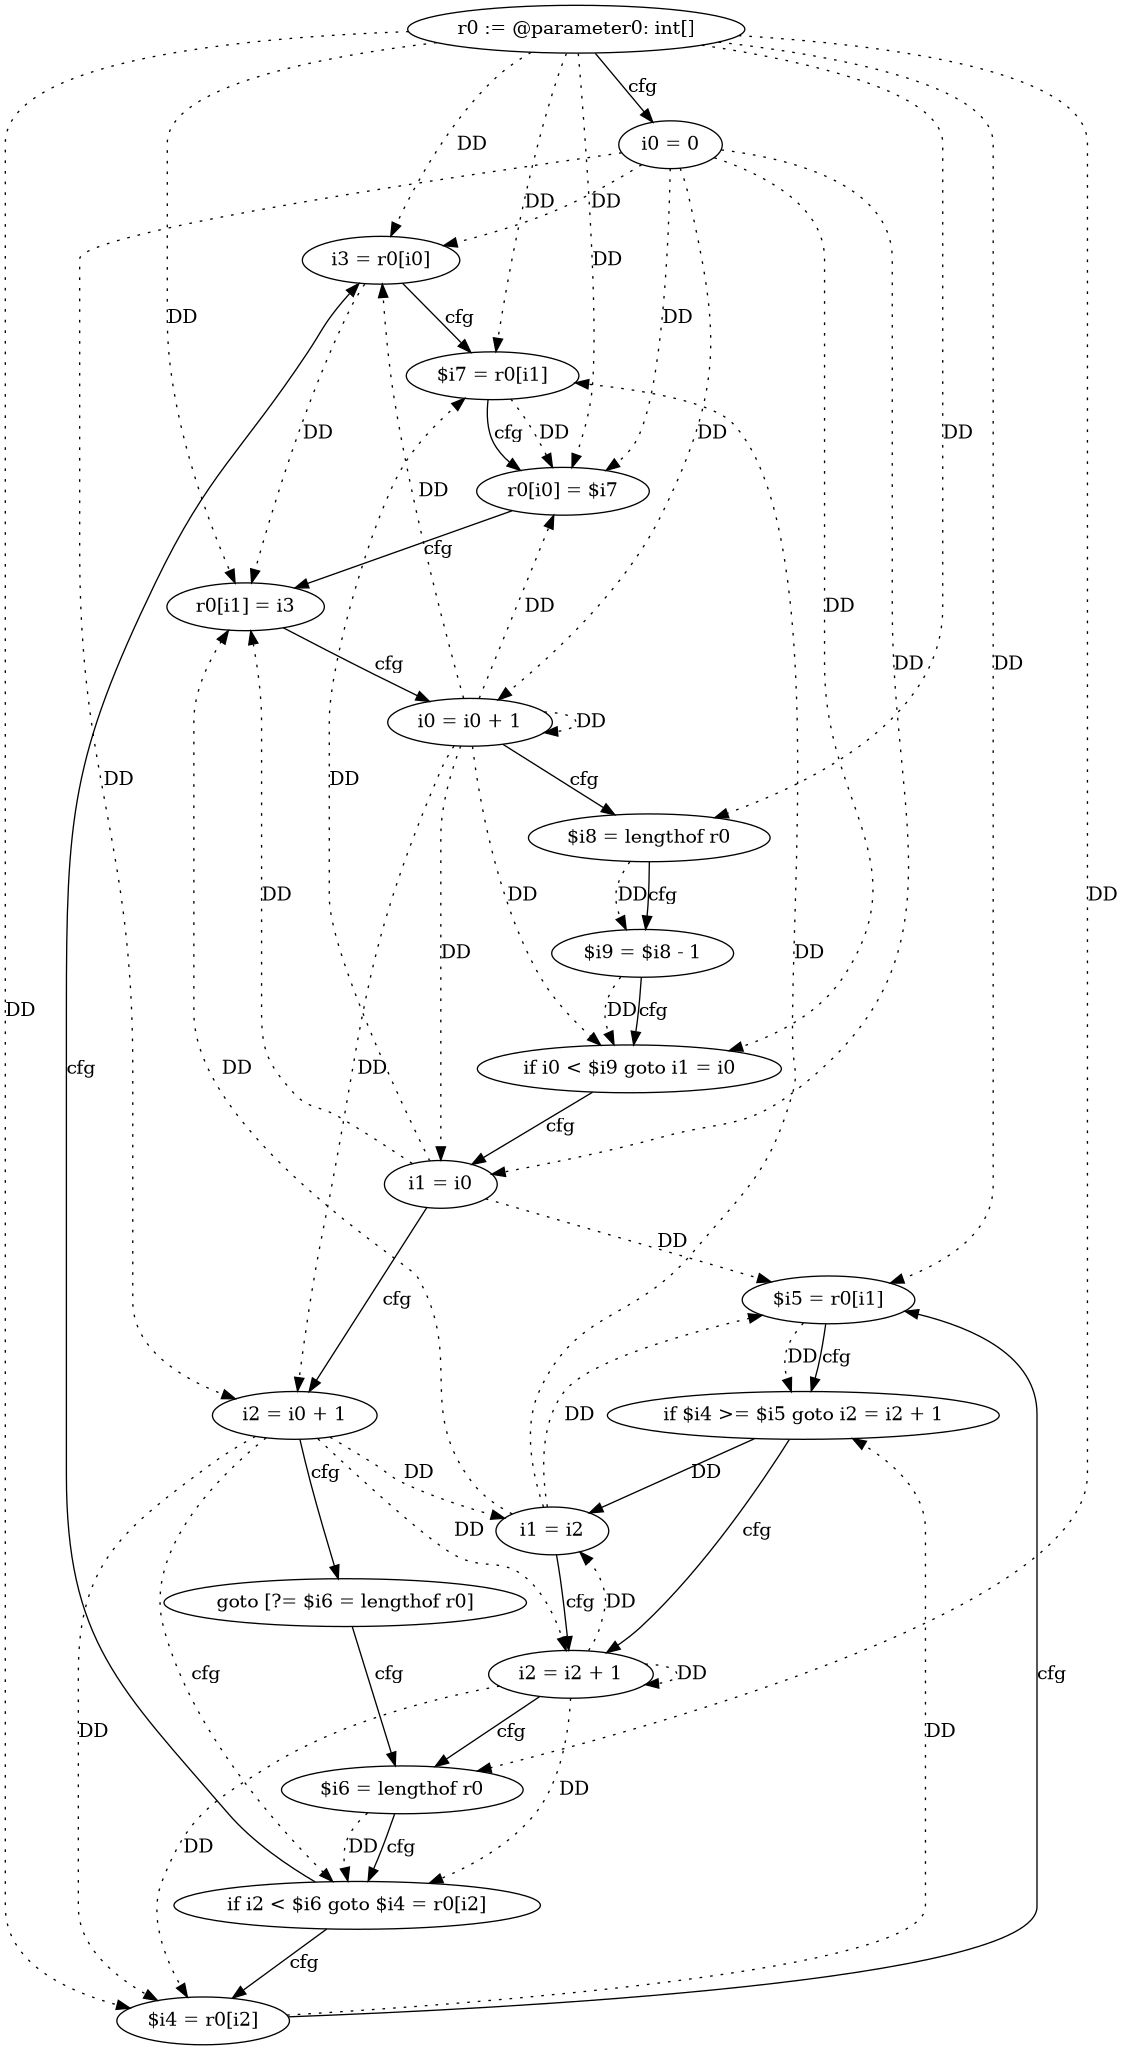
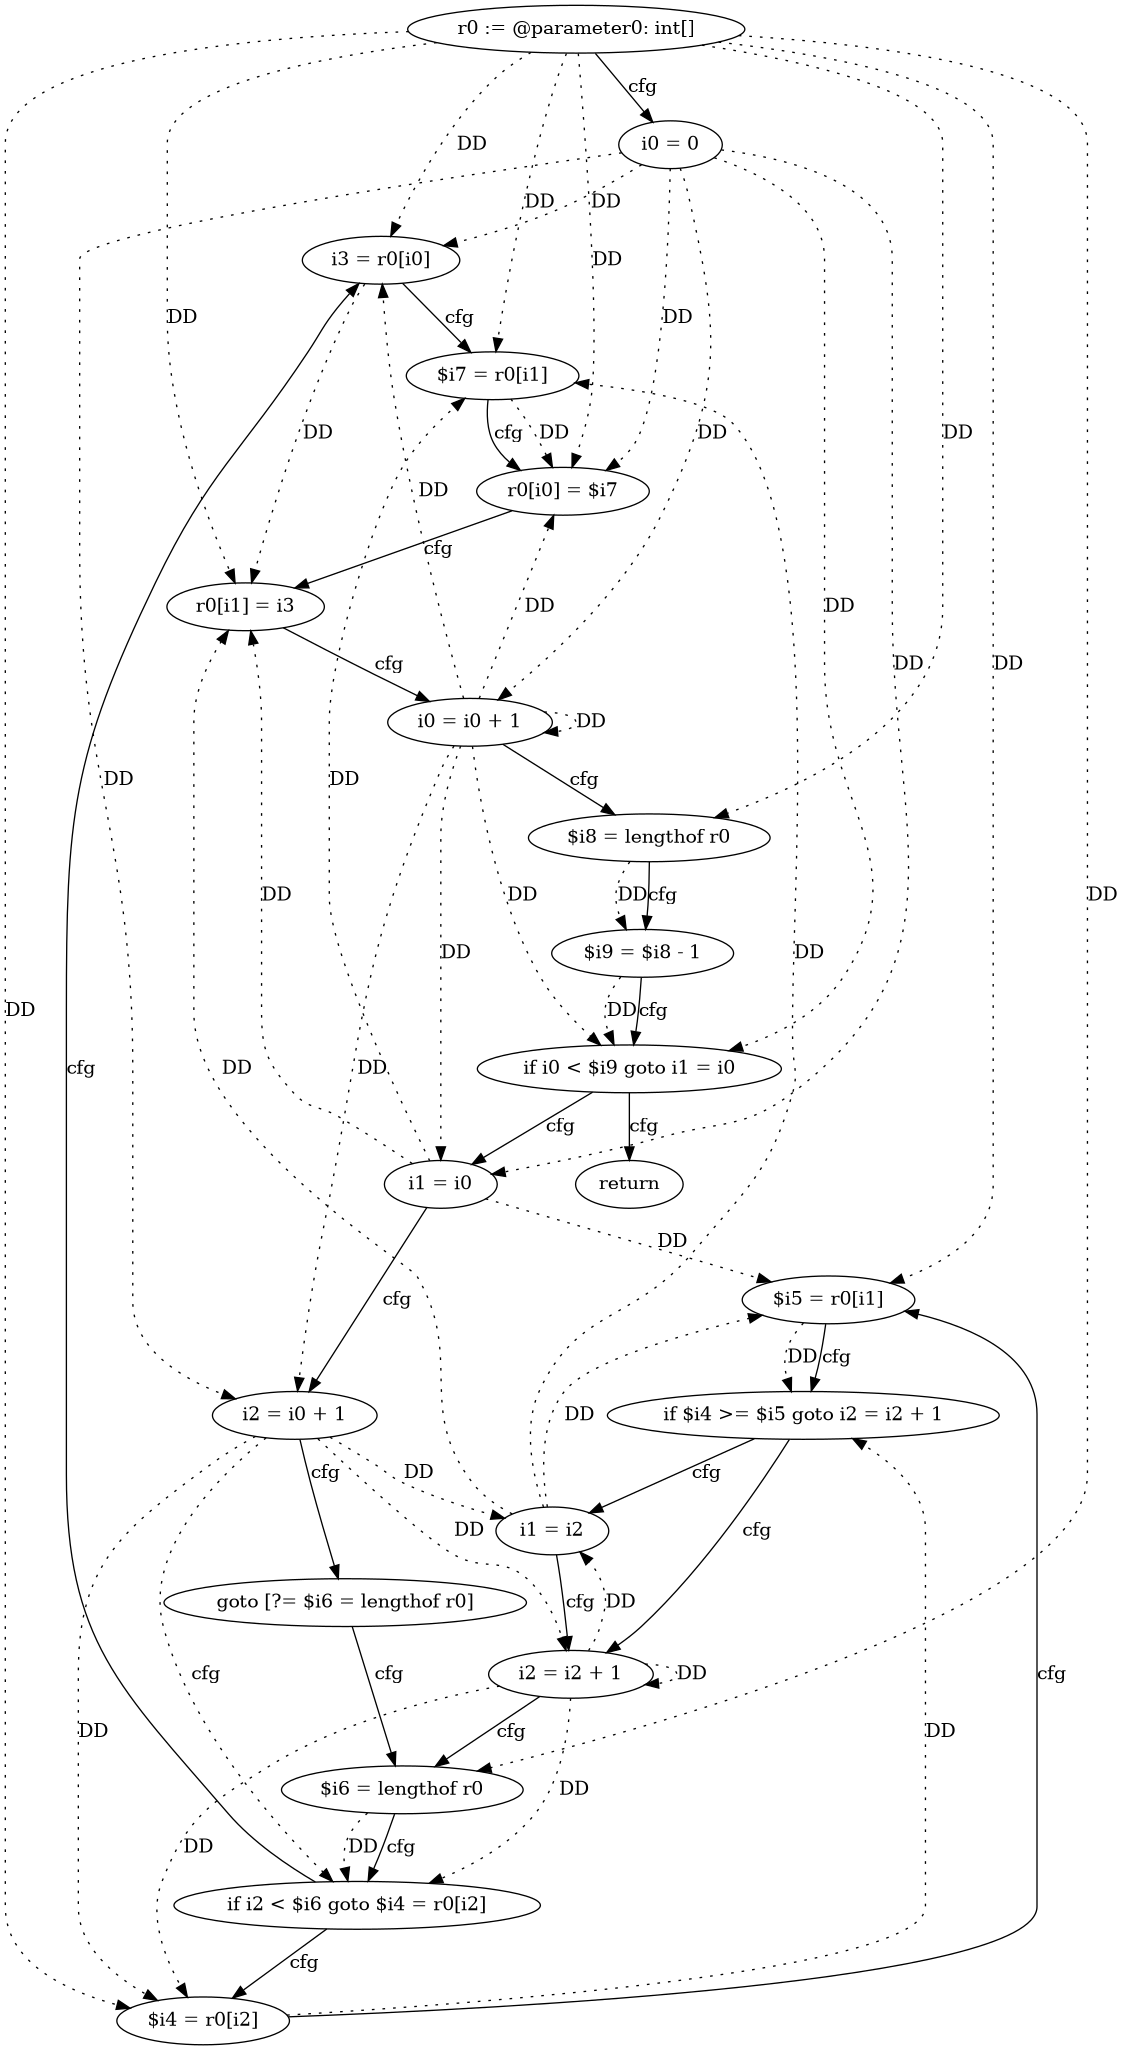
node "return": added
edge "if $i4 >= $i5 goto i2 = i2 + 1" -> "i1 = i2": label "DD" -> "cfg"
